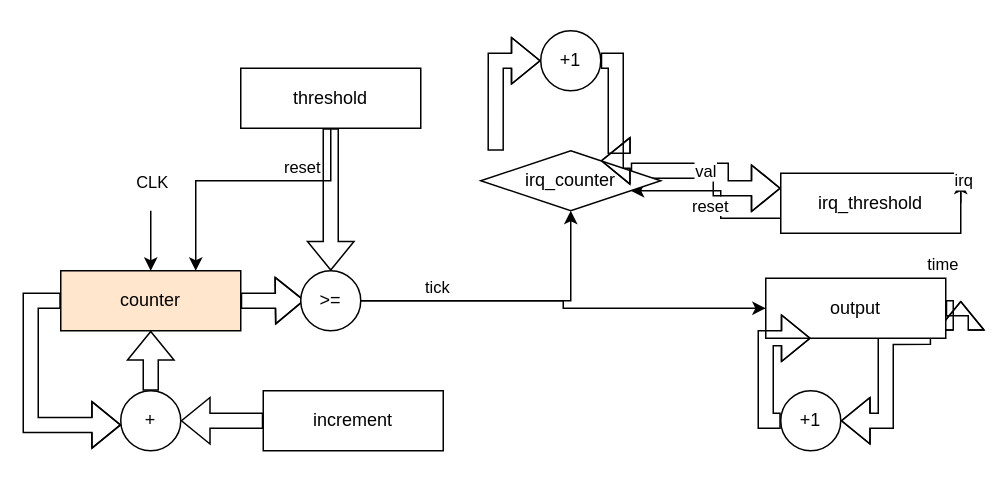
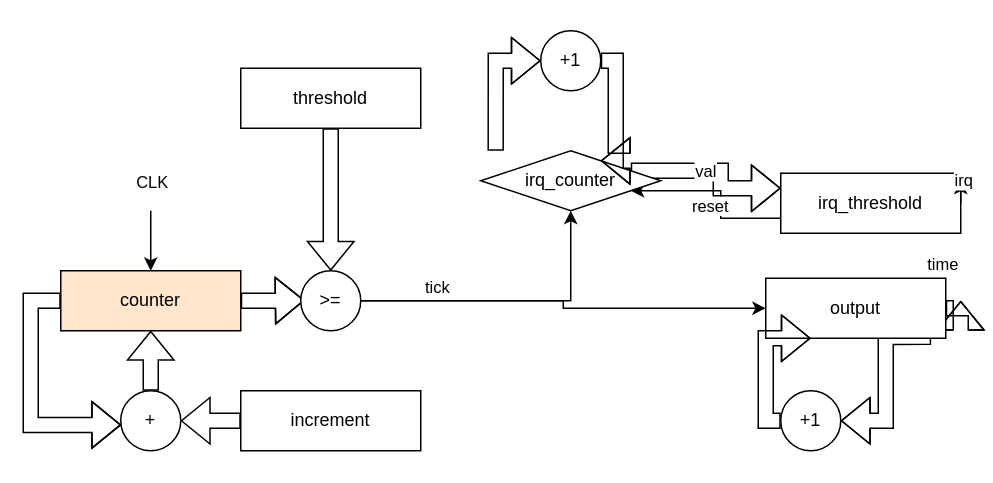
edge "threshold" -> "counter": removed, label "reset"
node "increment": moved (353, 421) -> (331, 421)
